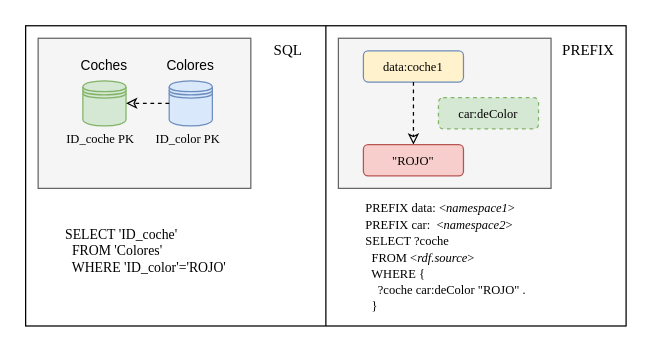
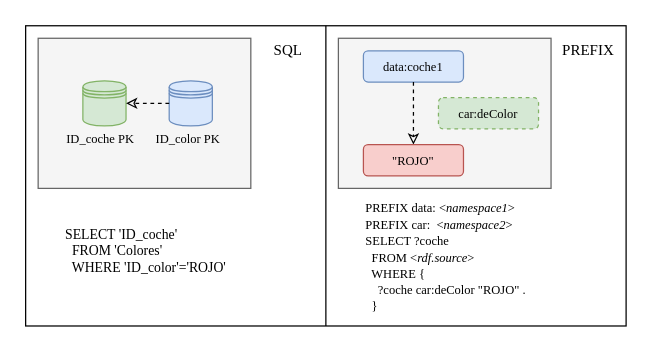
node "Coches": removed
node "Colores": removed
node "data:coche1": fillcolor #fff2cc -> #dae8fc
